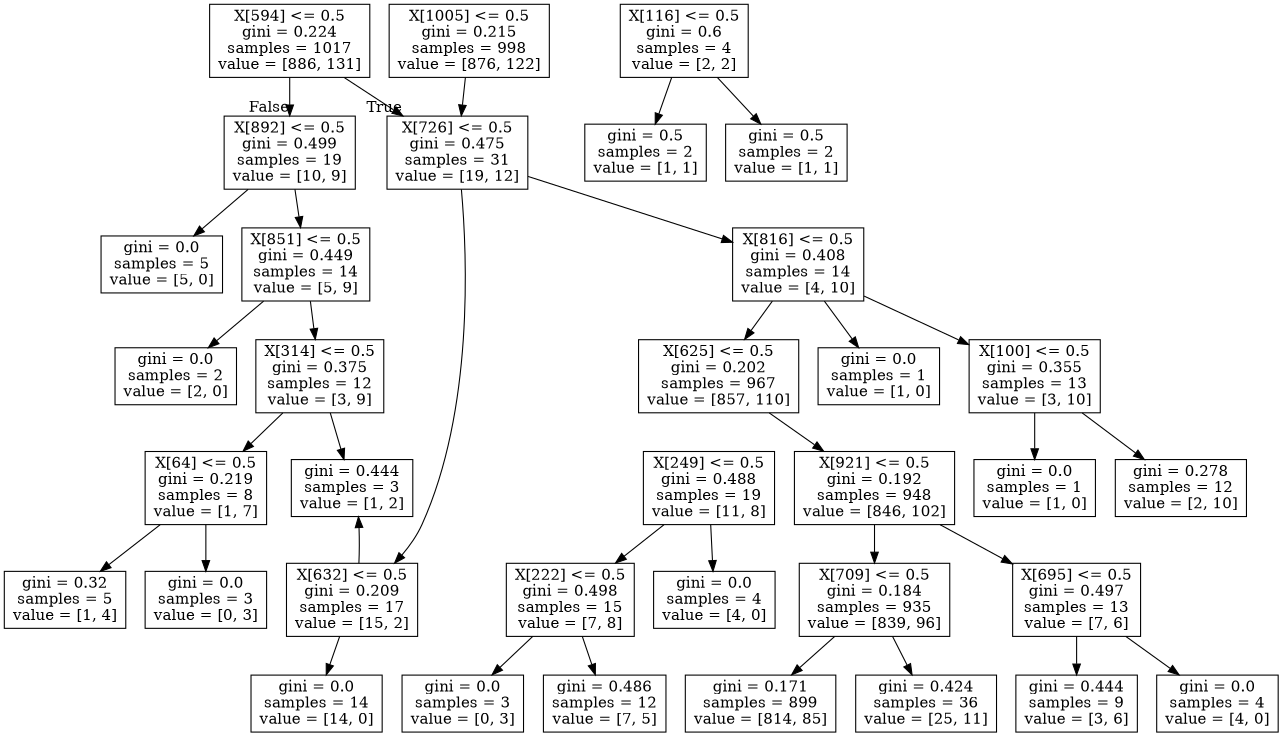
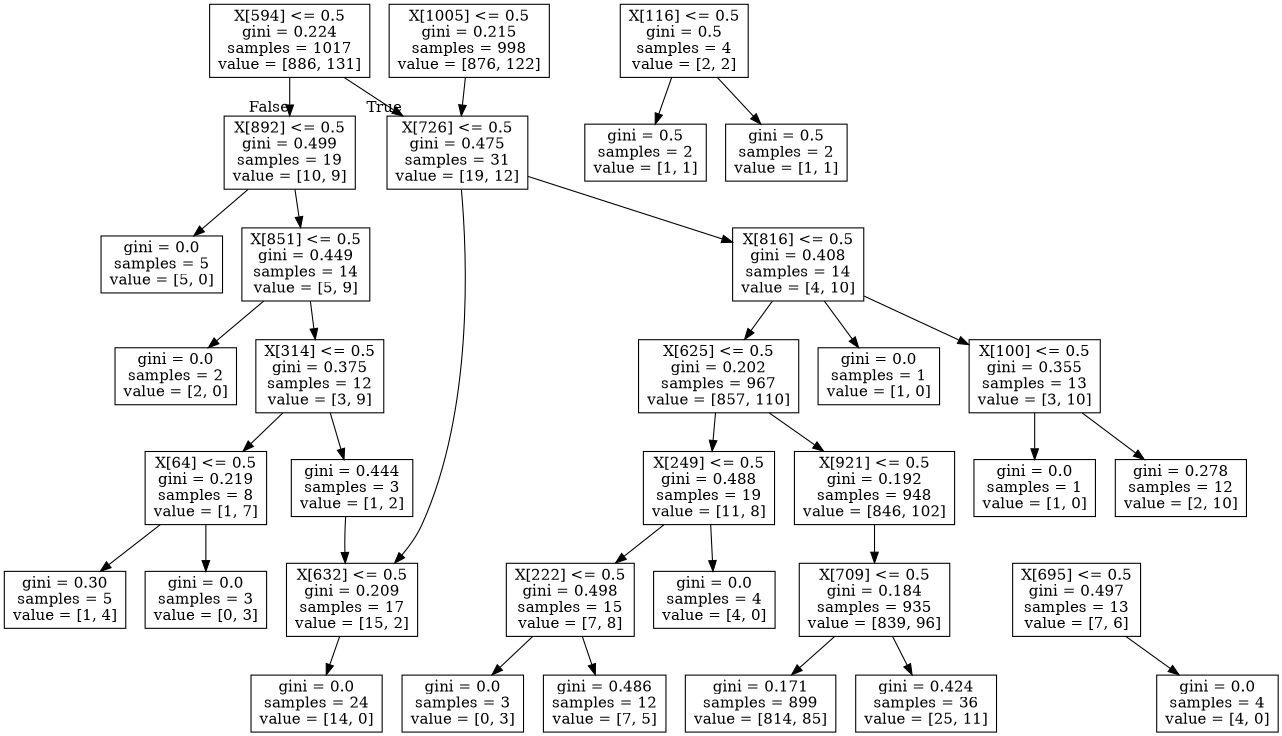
node "X[116] <= 0.5 gini = 0.6 samples = 4 value = [2, 2]": label "X[116] <= 0.5 gini = 0.6 samples = 4 value = [2, 2]" -> "X[116] <= 0.5 gini = 0.5 samples = 4 value = [2, 2]"
edge "X[625] <= 0.5 gini = 0.202 samples = 967 value = [857, 110]" -> "X[249] <= 0.5 gini = 0.488 samples = 19 value = [11, 8]": added
edge "X[921] <= 0.5 gini = 0.192 samples = 948 value = [846, 102]" -> "X[695] <= 0.5 gini = 0.497 samples = 13 value = [7, 6]": removed
edge "X[632] <= 0.5 gini = 0.209 samples = 17 value = [15, 2]" -> "gini = 0.444 samples = 3 value = [1, 2]": reversed
node "gini = 0.32 samples = 5 value = [1, 4]": label "gini = 0.32 samples = 5 value = [1, 4]" -> "gini = 0.30 samples = 5 value = [1, 4]"
node "gini = 0.0 samples = 14 value = [14, 0]": label "gini = 0.0 samples = 14 value = [14, 0]" -> "gini = 0.0 samples = 24 value = [14, 0]"
node "gini = 0.444 samples = 9 value = [3, 6]": removed
